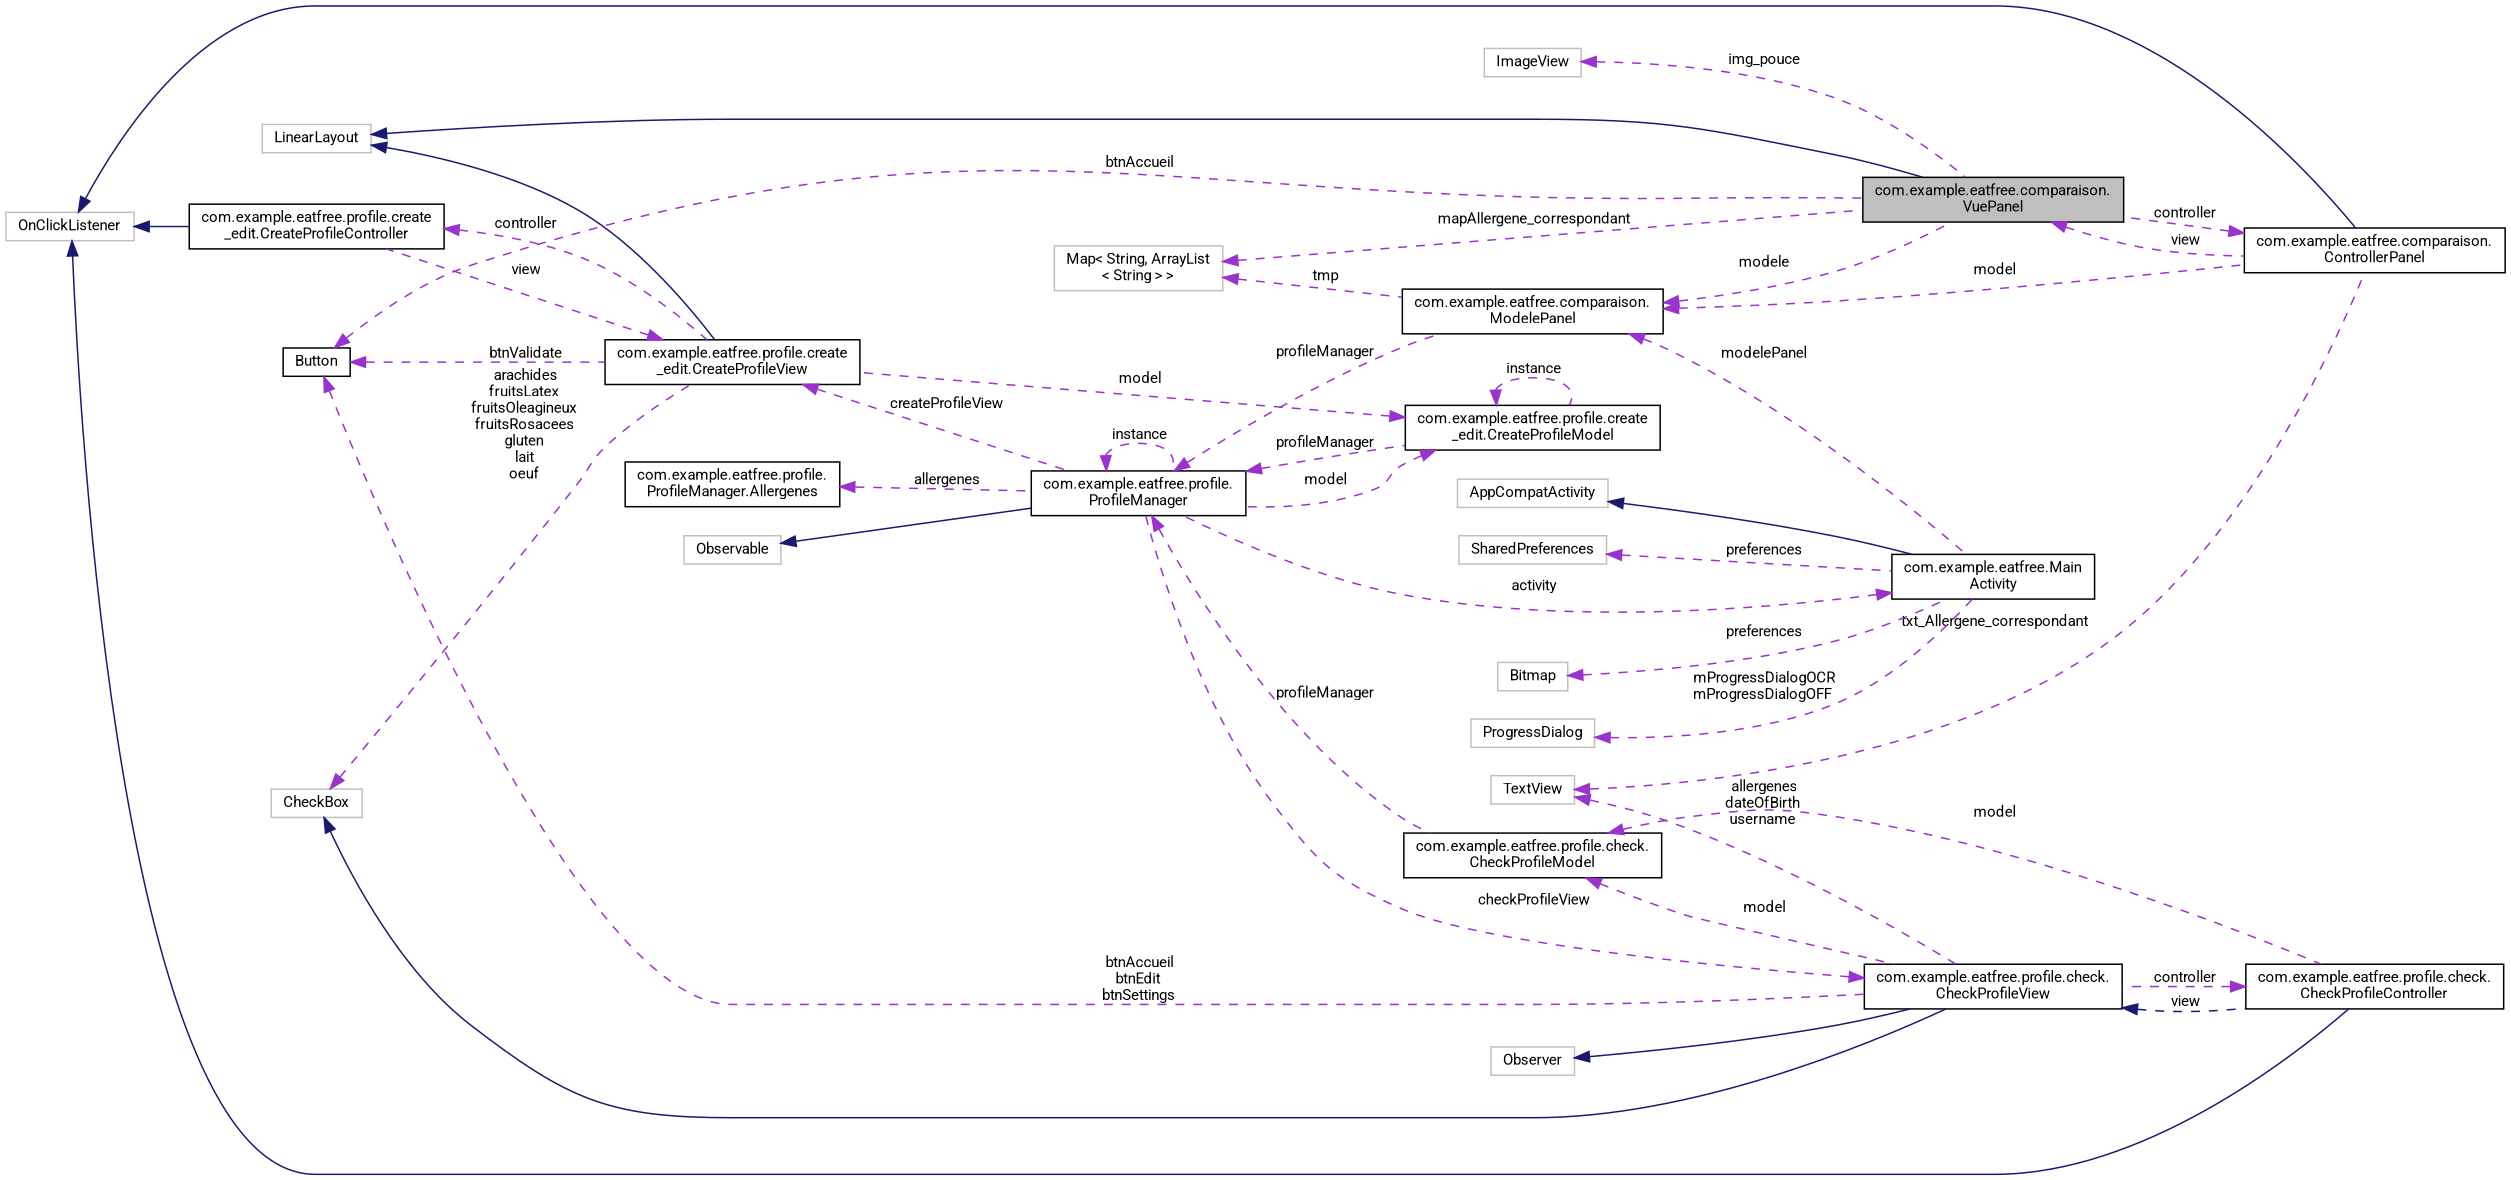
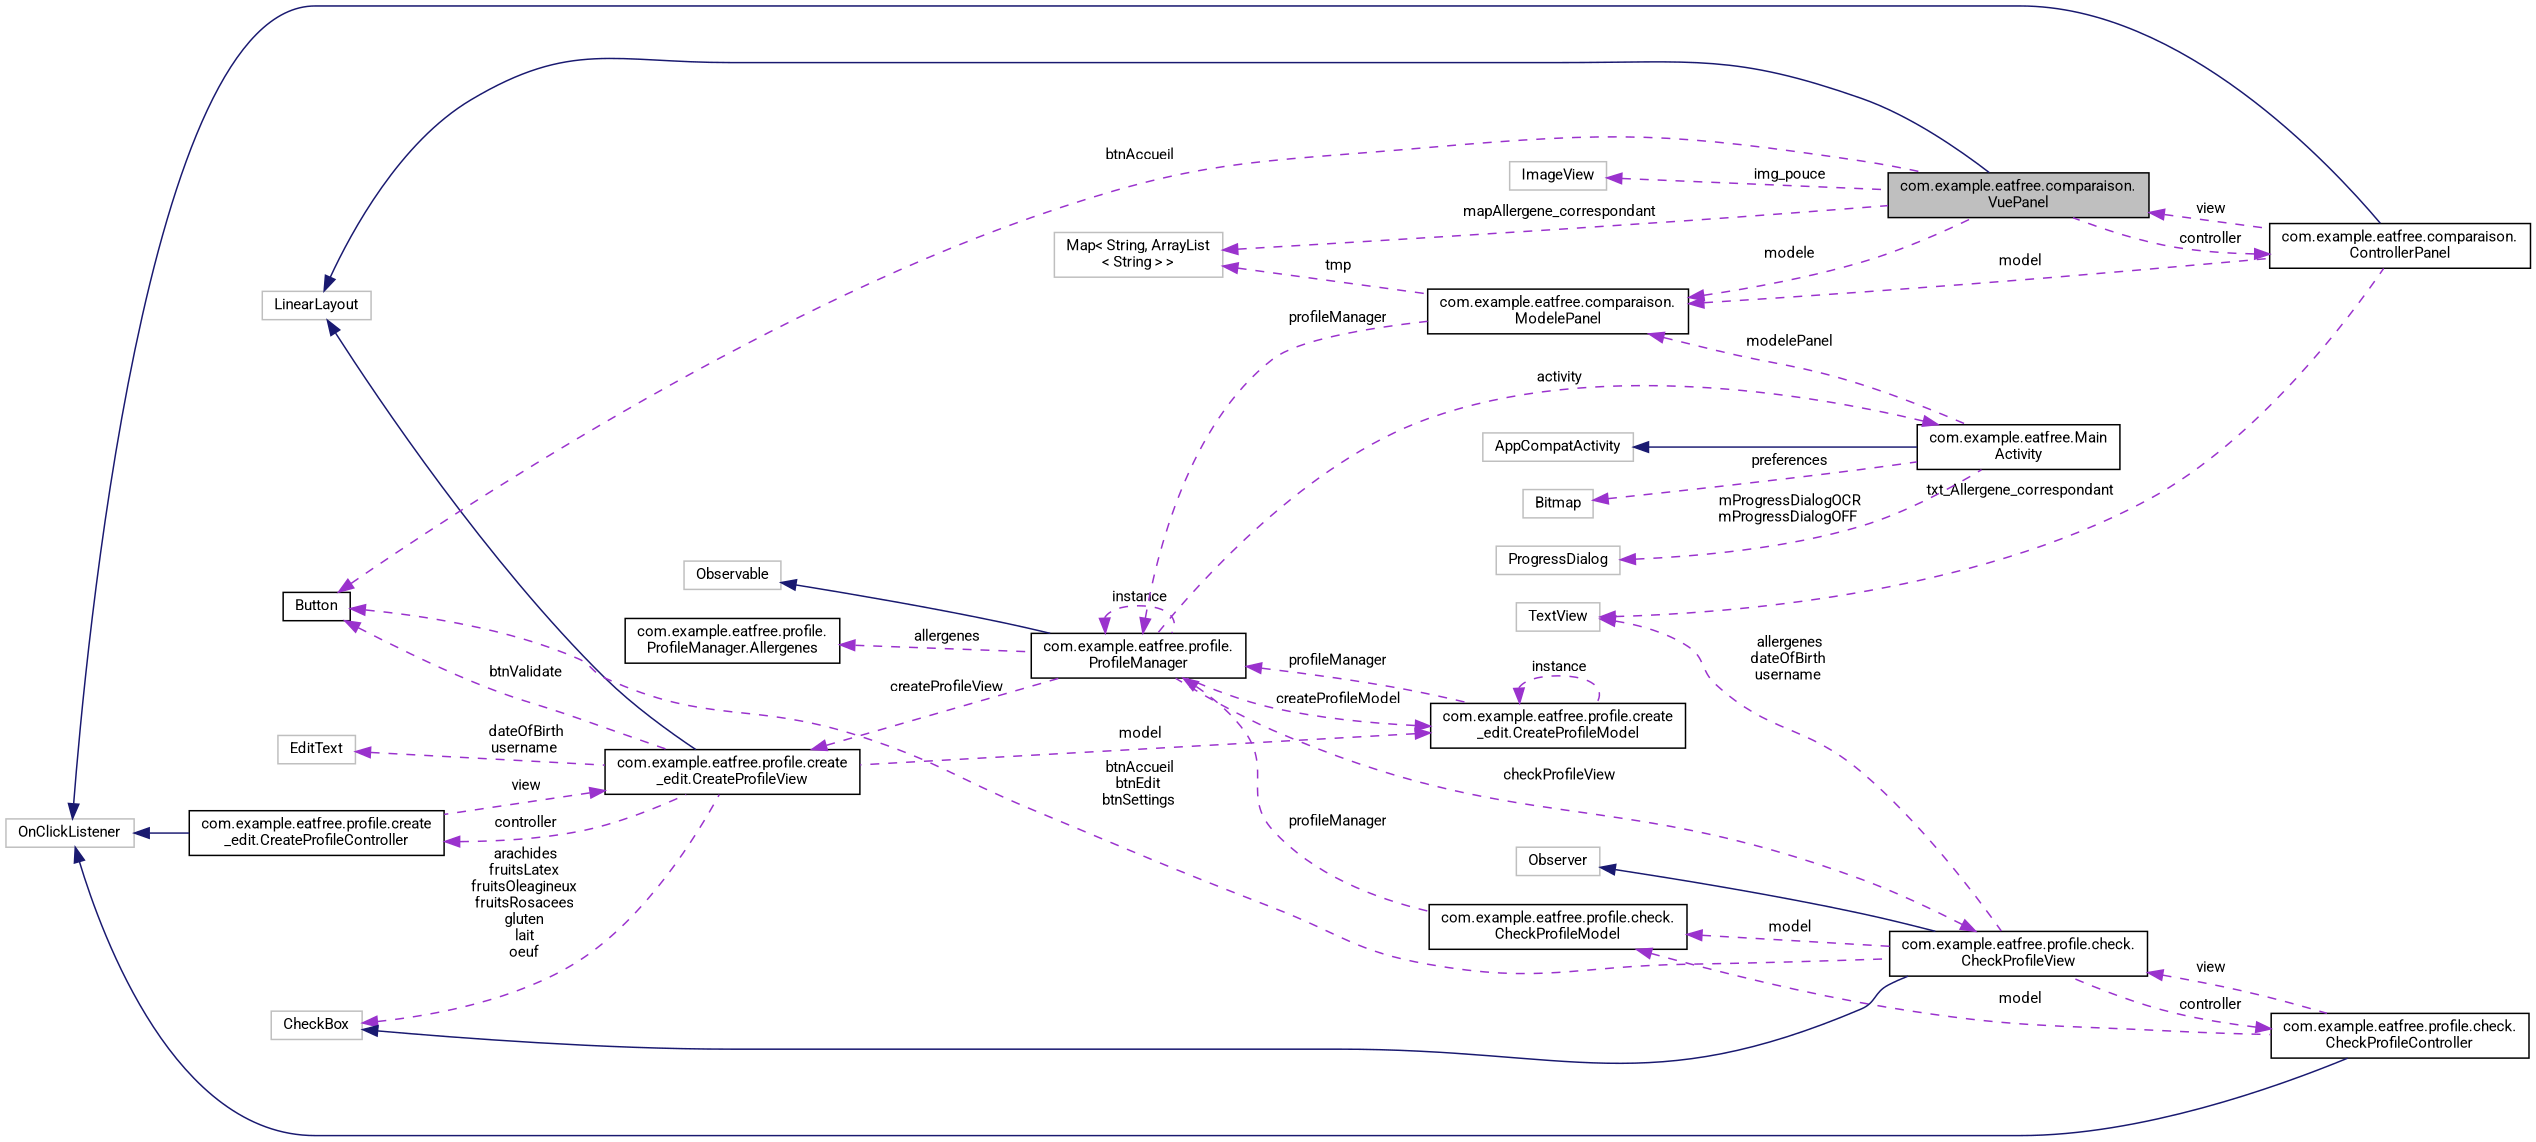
edge "com.example.eatfree.profile. ProfileManager" -> "com.example.eatfree.profile.create _edit.CreateProfileModel": label " model" -> " createProfileModel"
node "SharedPreferences": removed
node "EditText": added
edge "com.example.eatfree.profile.check. CheckProfileController" -> "com.example.eatfree.profile.check. CheckProfileView": color midnightblue -> darkorchid3
